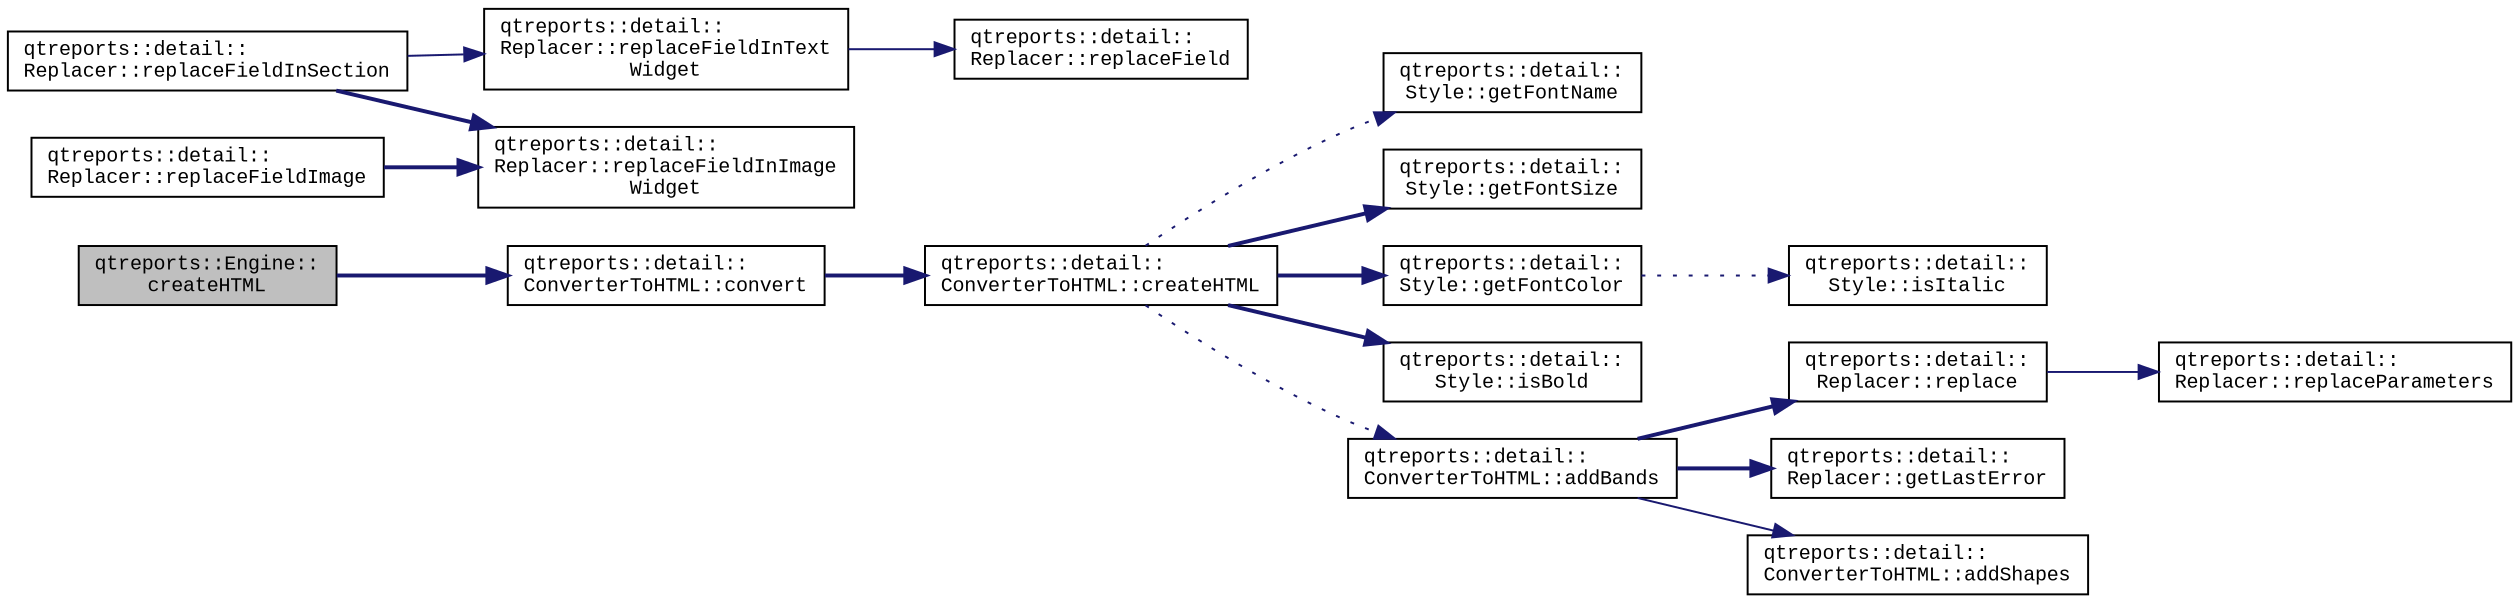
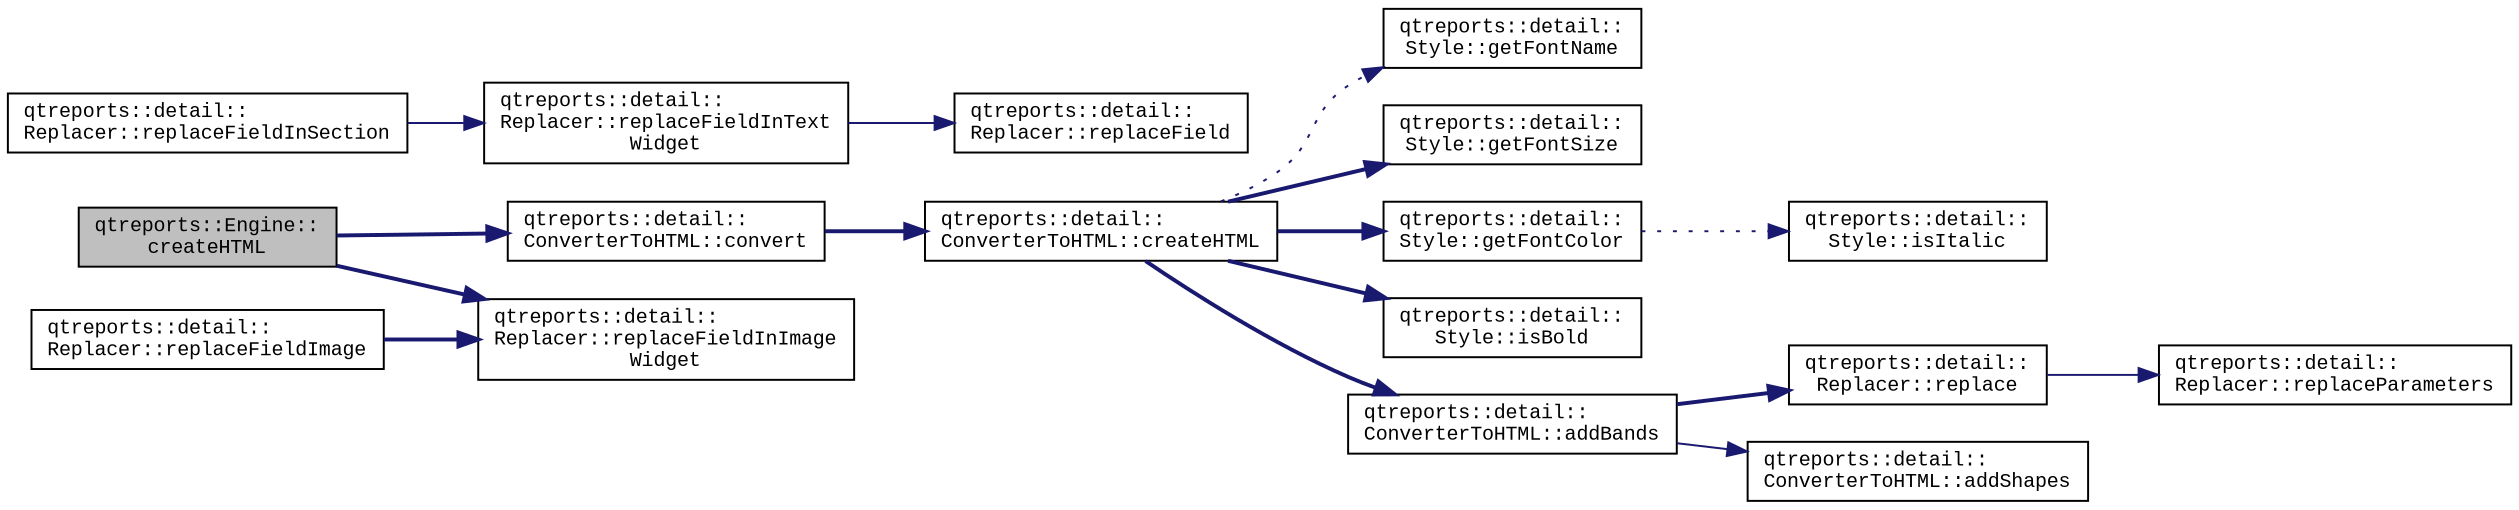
edge "qtreports::detail:: Replacer::replaceFieldInSection" -> "qtreports::detail:: Replacer::replaceFieldInImage Widget": now "qtreports::Engine:: createHTML" -> "qtreports::detail:: Replacer::replaceFieldInImage Widget"
edge "qtreports::detail:: ConverterToHTML::createHTML" -> "qtreports::detail:: ConverterToHTML::addBands": style dotted -> bold
node "qtreports::detail:: Replacer::getLastError": removed
